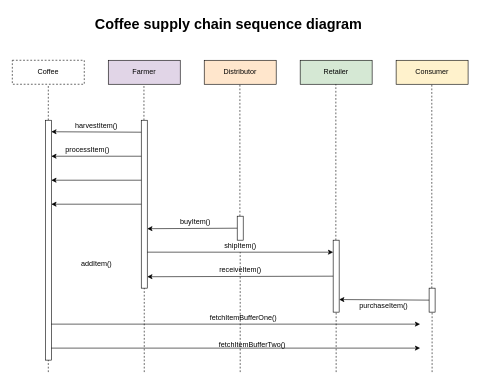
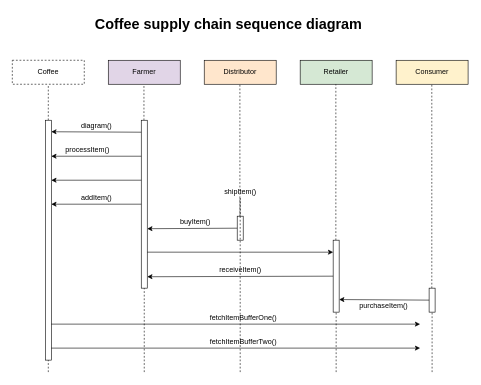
node "harvestItem()": label "harvestItem()" -> "diagram()"
node "shipItem()": moved (240, 246) -> (240, 192)
node "addItem()": moved (96, 264) -> (96, 198)
node "fetchItemBufferTwo()": moved (252, 345) -> (243, 342)
